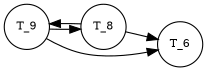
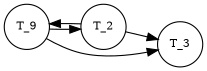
node "T_8": label "T_8" -> "T_2"
node "T_6": label "T_6" -> "T_3"
